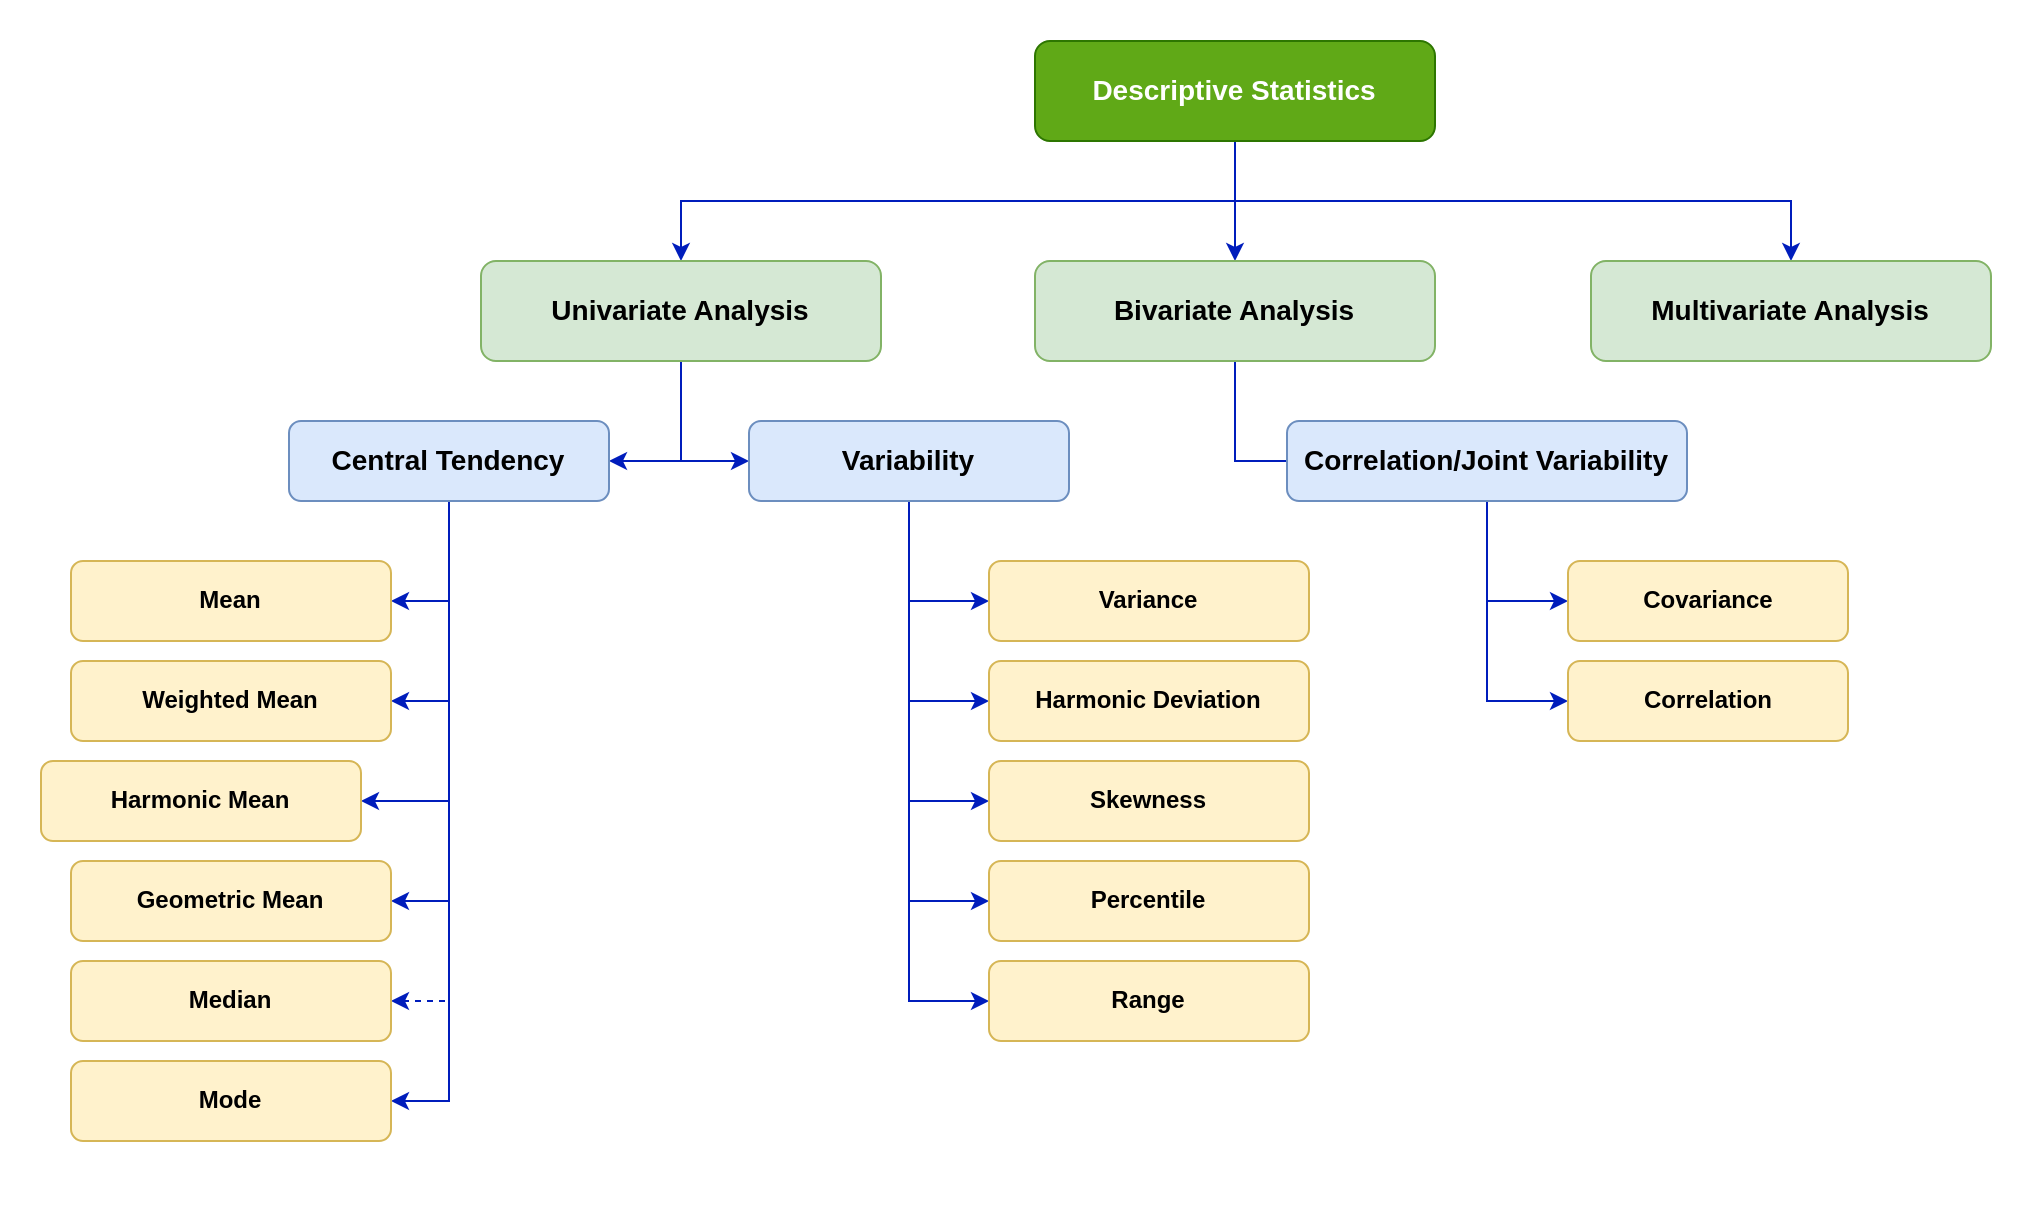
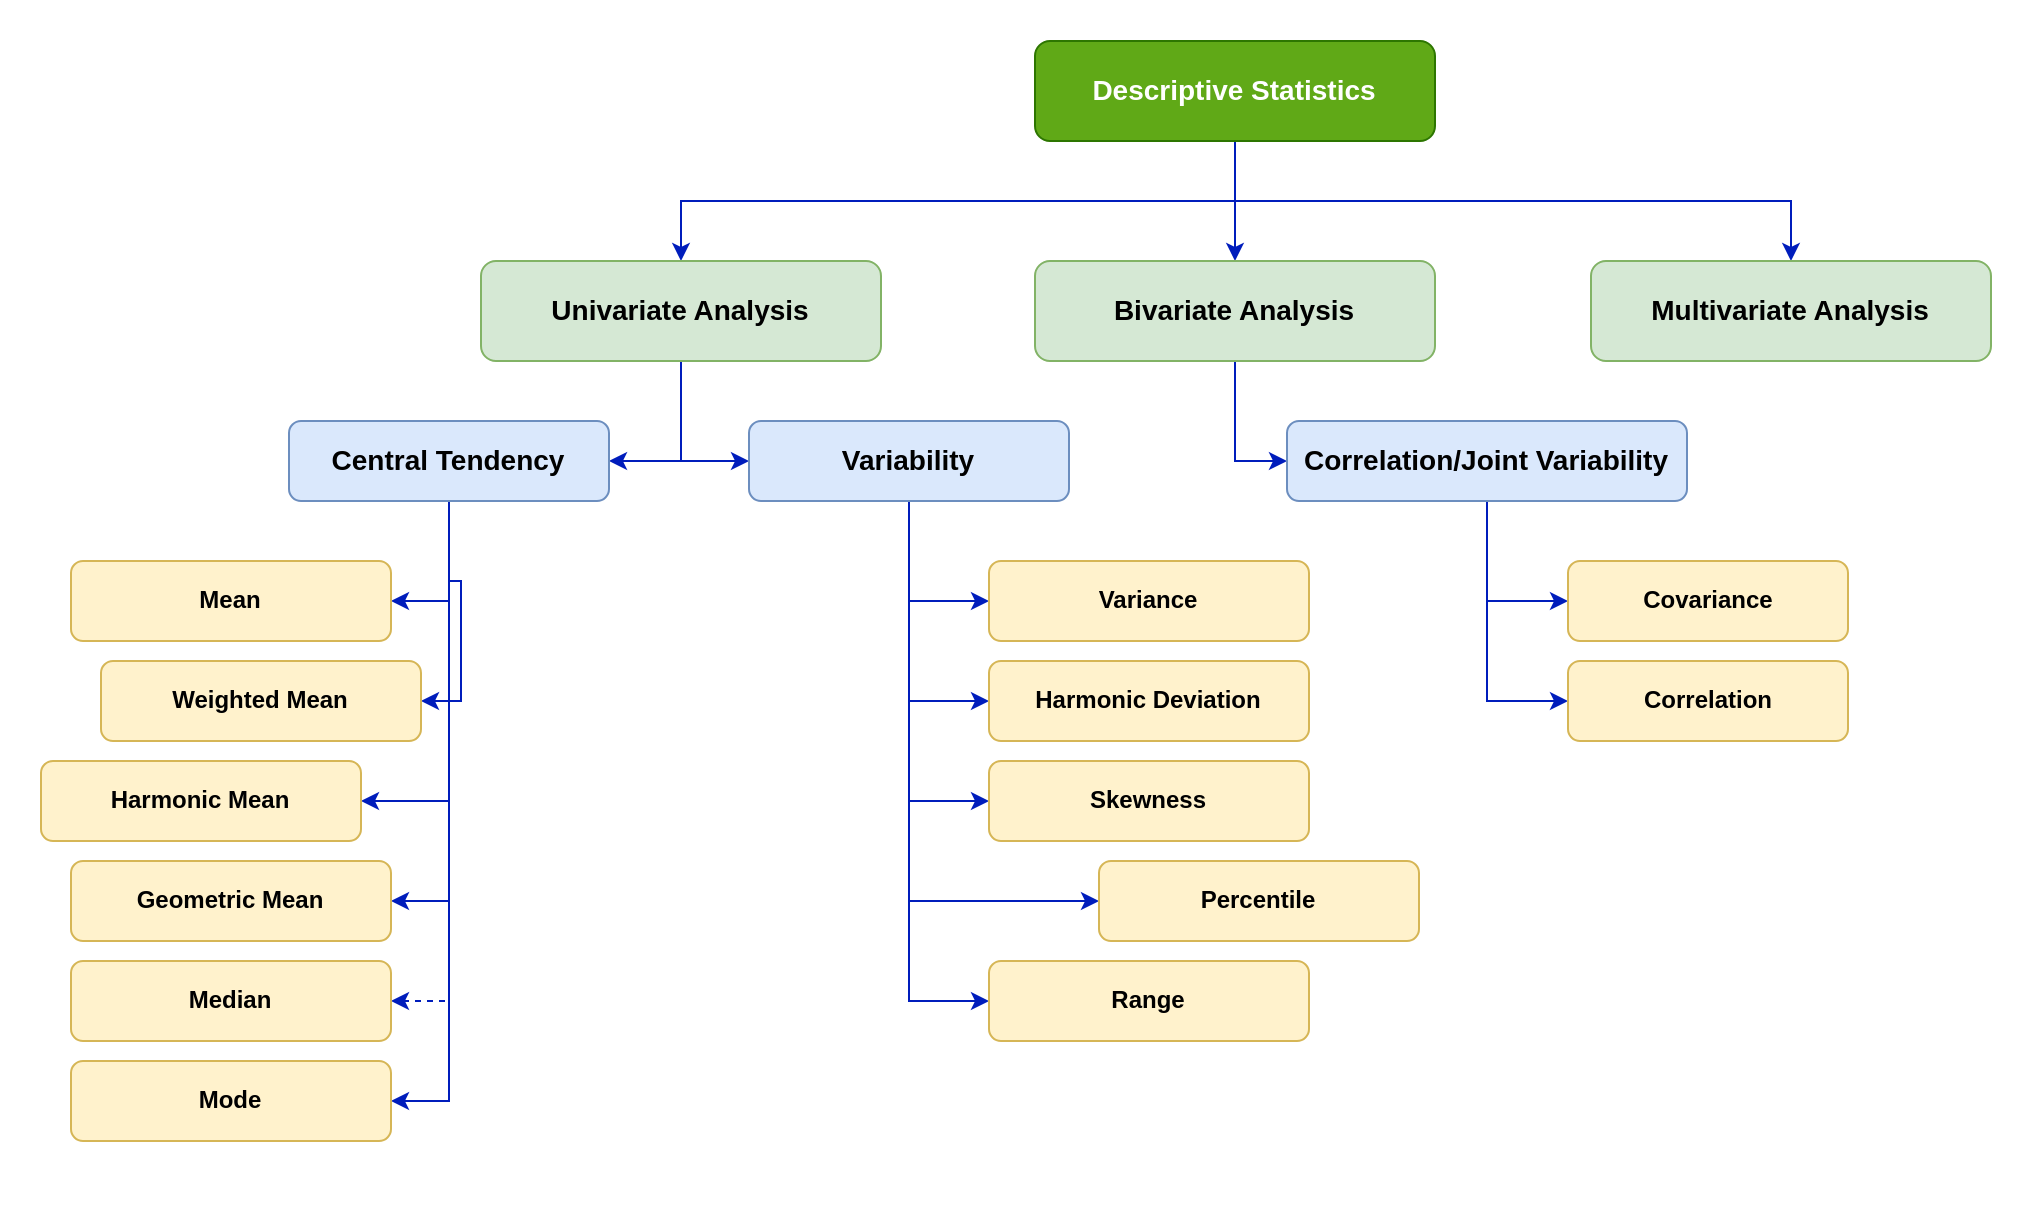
edge "Bivariate Analysis" -- "Correlation/Joint Variability": arrowhead none -> classic
node "Weighted Mean": moved (231, 701) -> (261, 701)
node "Percentile": moved (1149, 901) -> (1259, 901)
